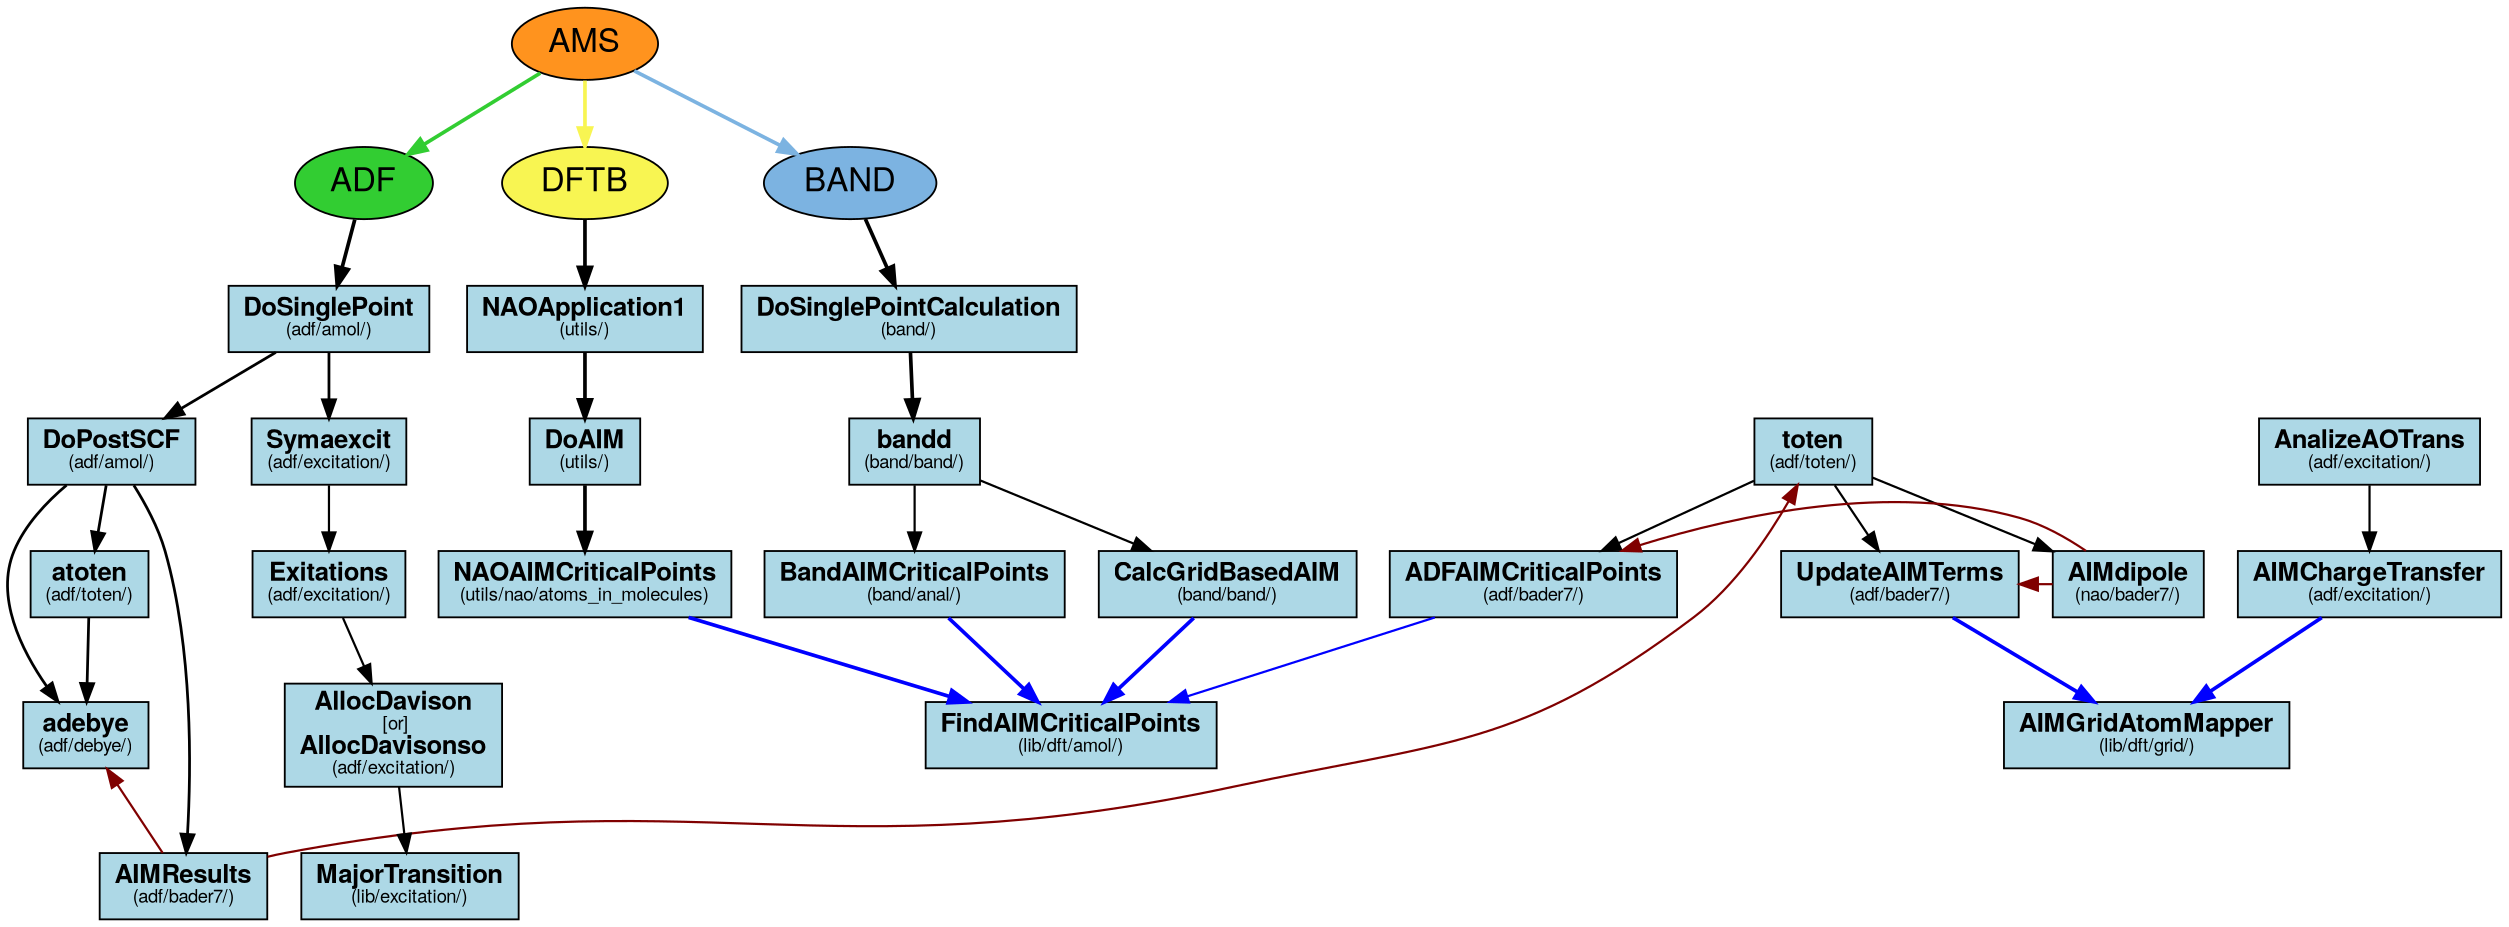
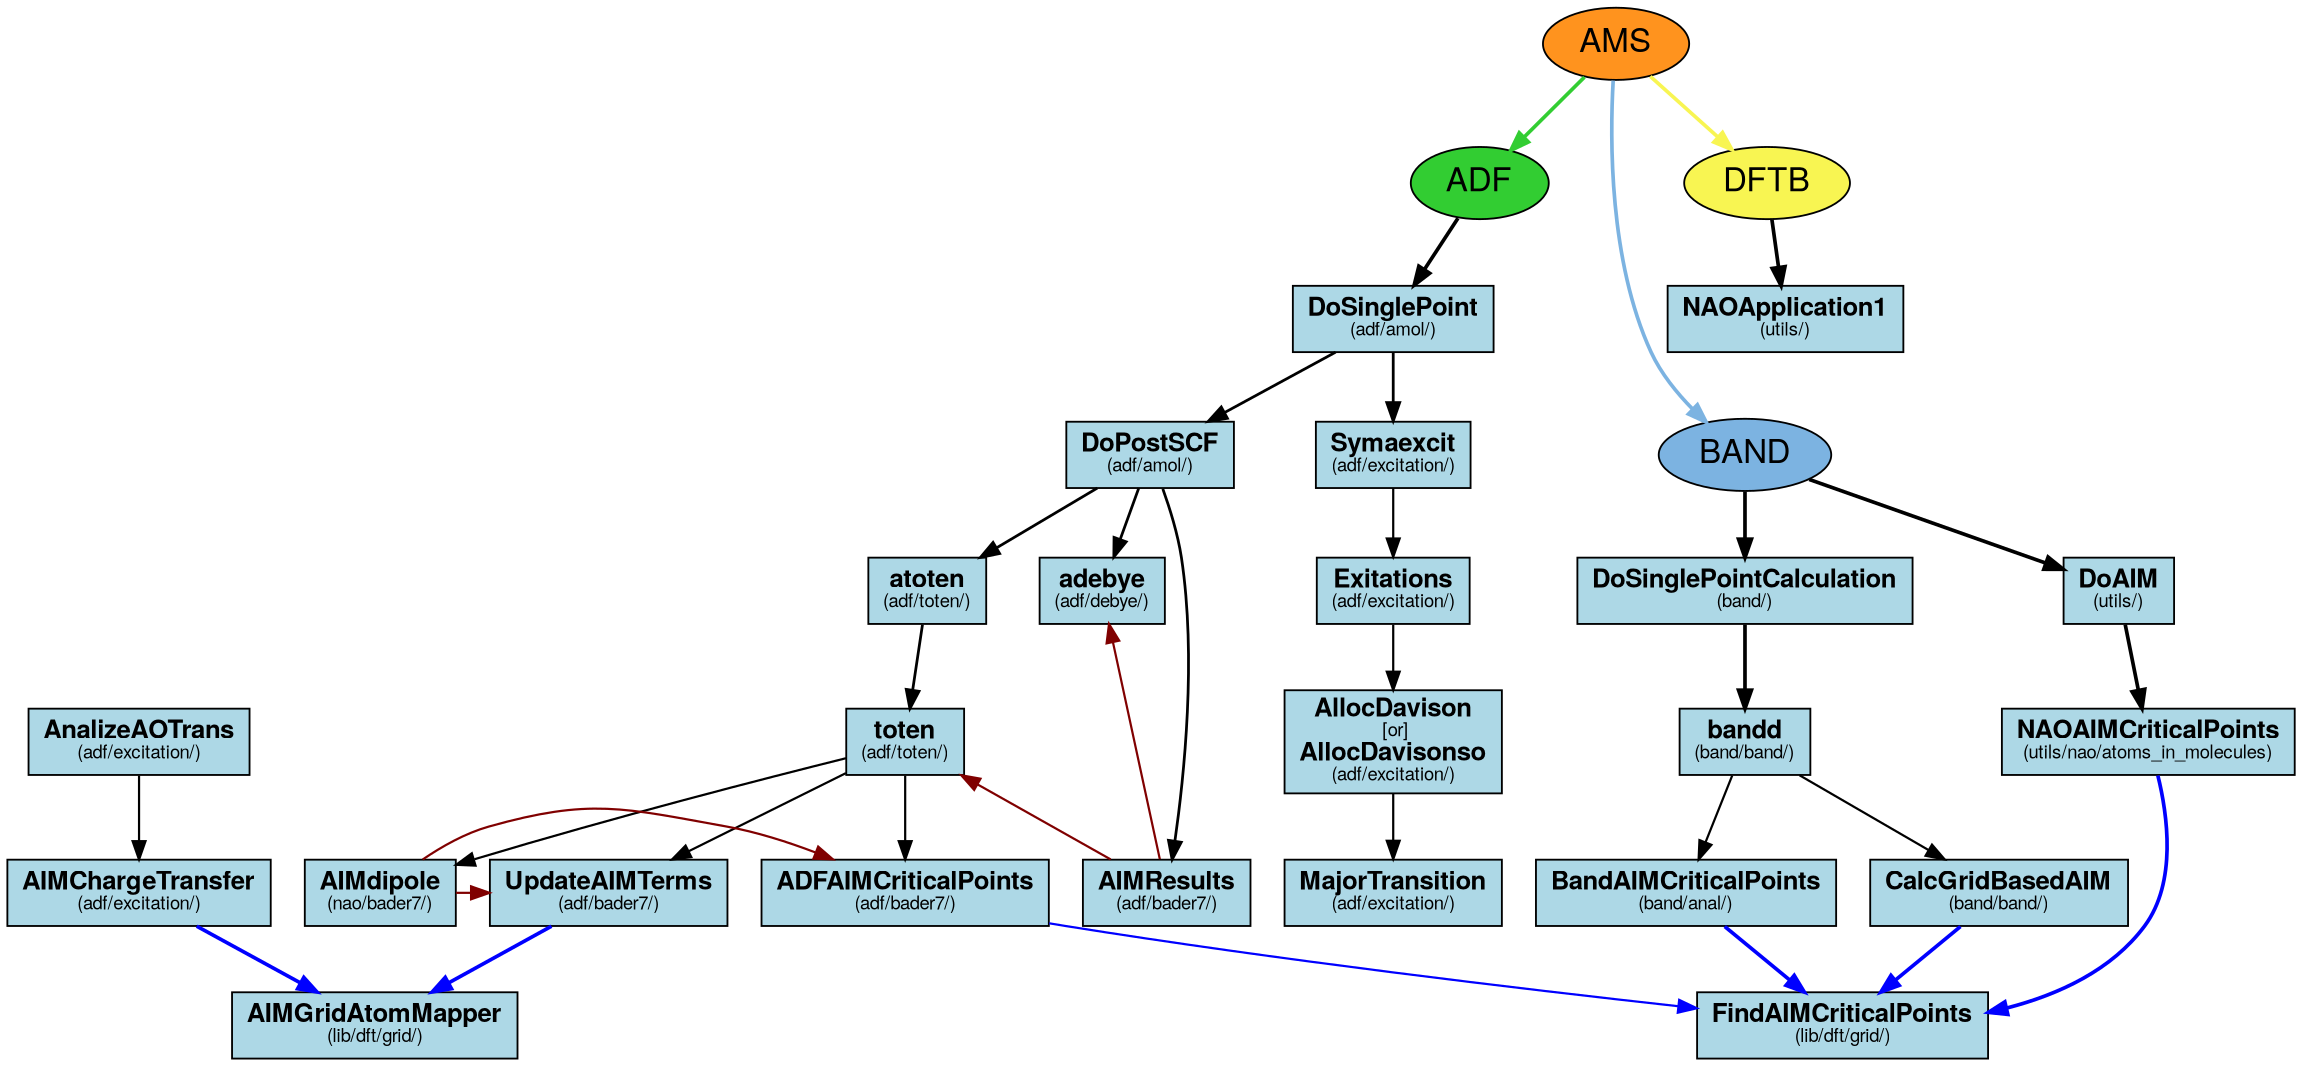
edge "NAOApplication1" -> "DoAIM": now "BAND" -> "DoAIM"
edge "atoten" -> "adebye": now "atoten" -> "toten"
node "FindAIMCriticalPoints": text "(lib/dft/amol/)" -> "(lib/dft/grid/)"
node "MajorTransition": text "(lib/excitation/)" -> "(adf/excitation/)"
